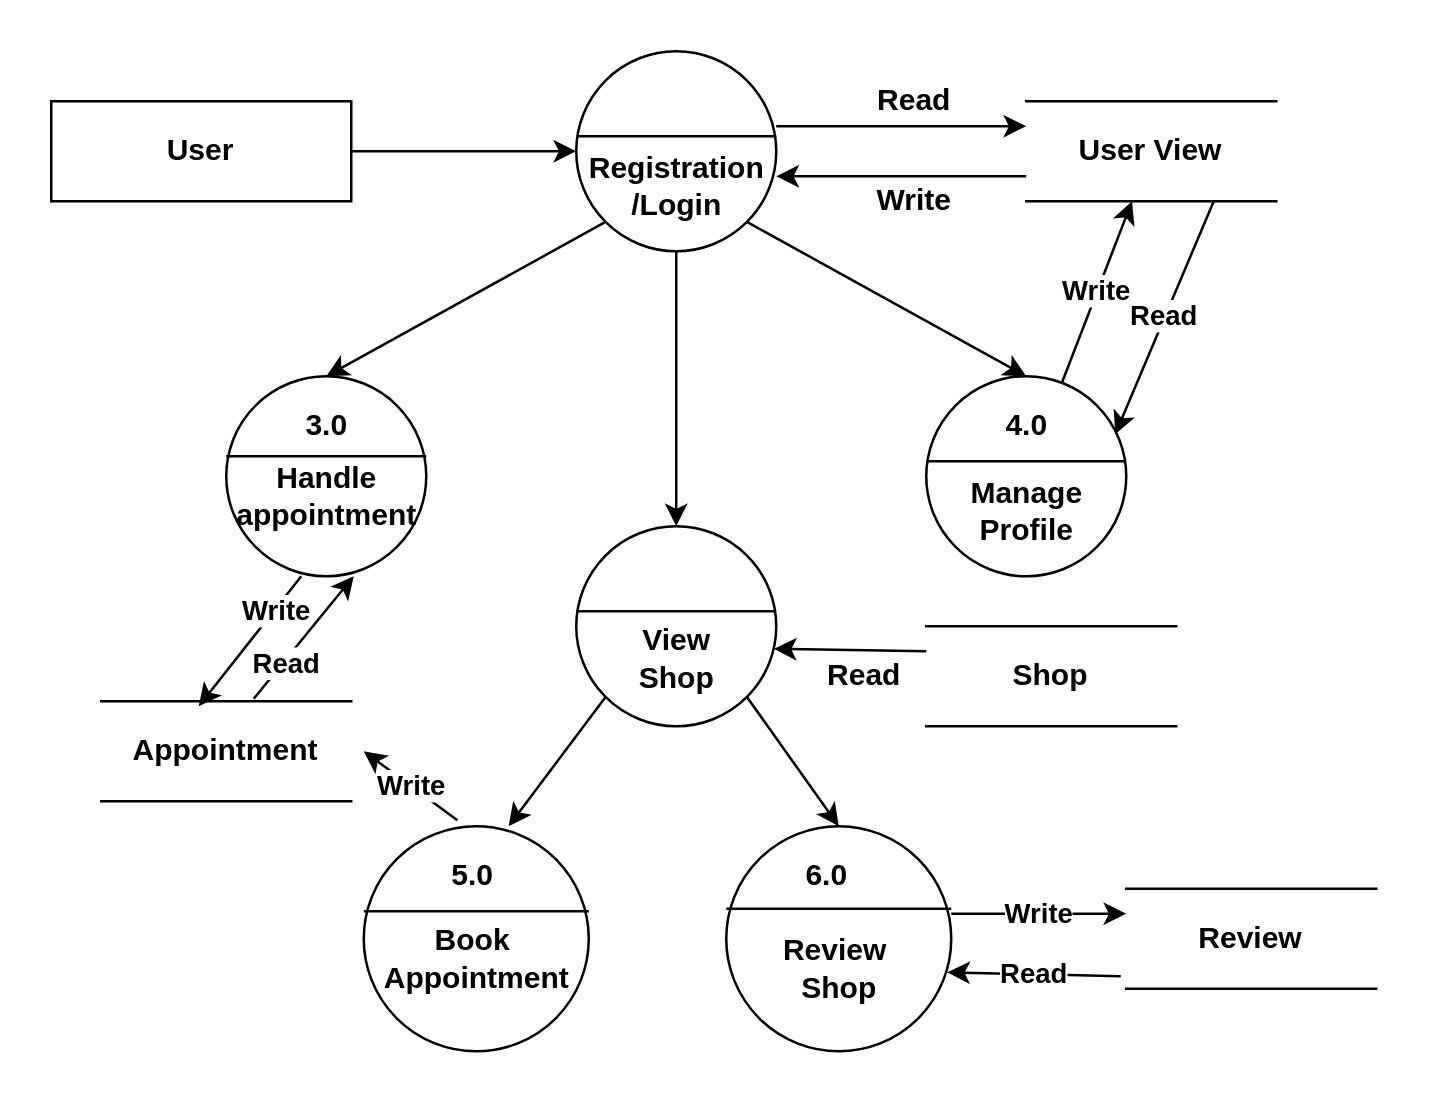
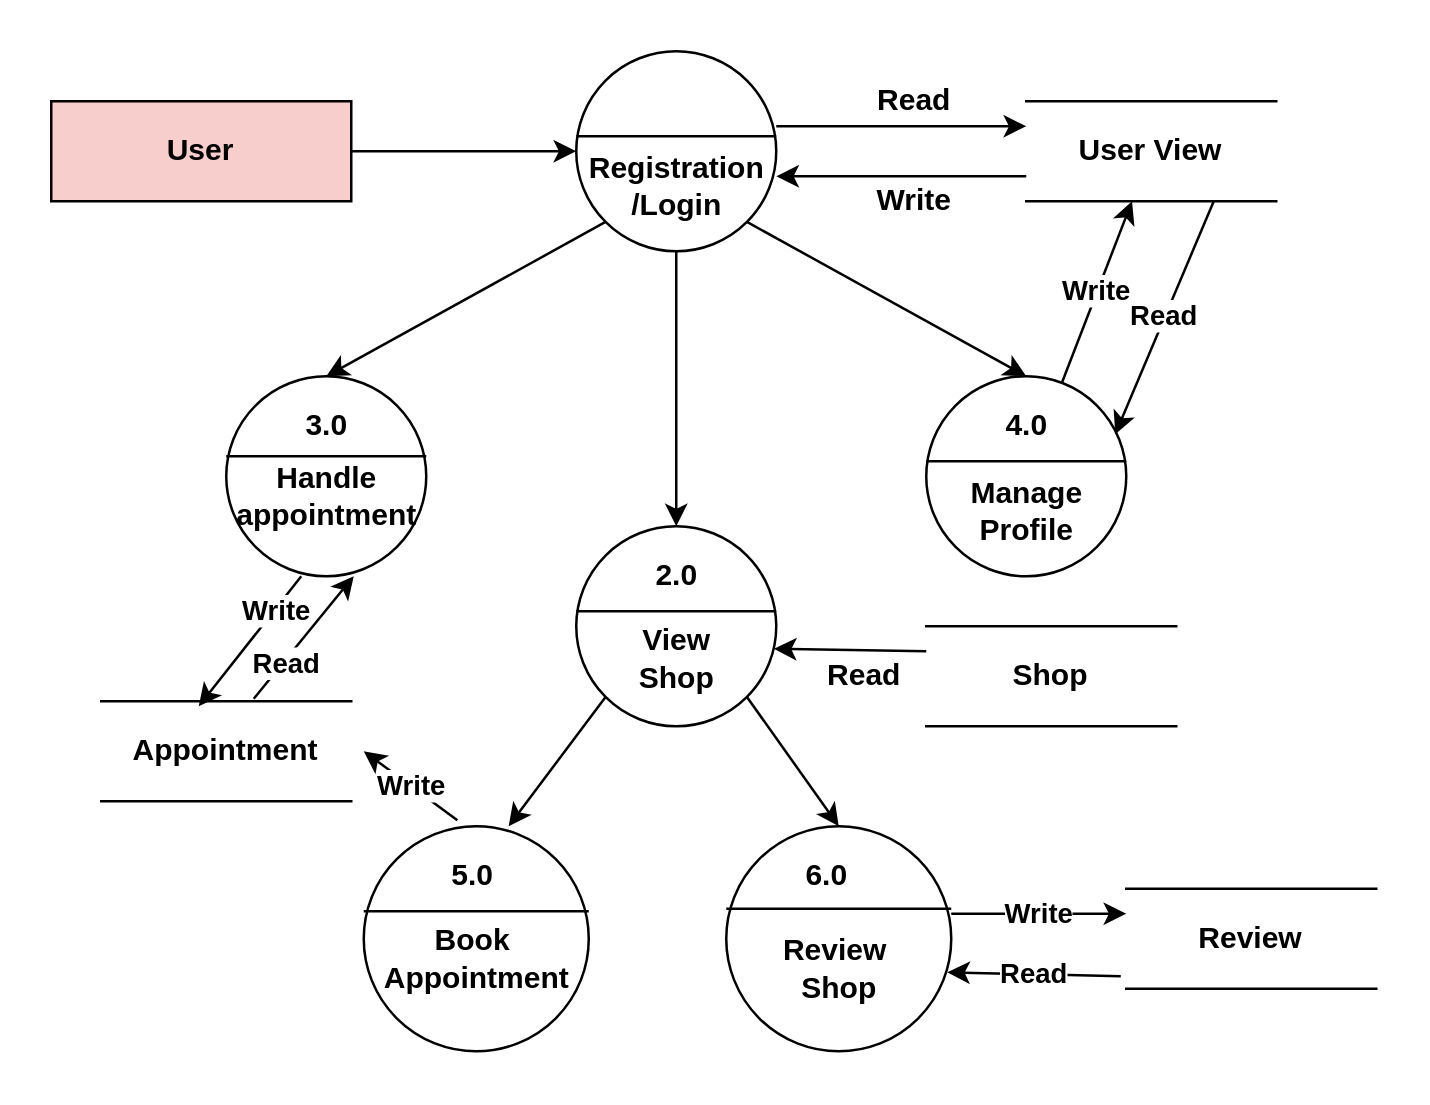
node "User": fillcolor #ffffff -> #f8cecc
node "2.0": added
